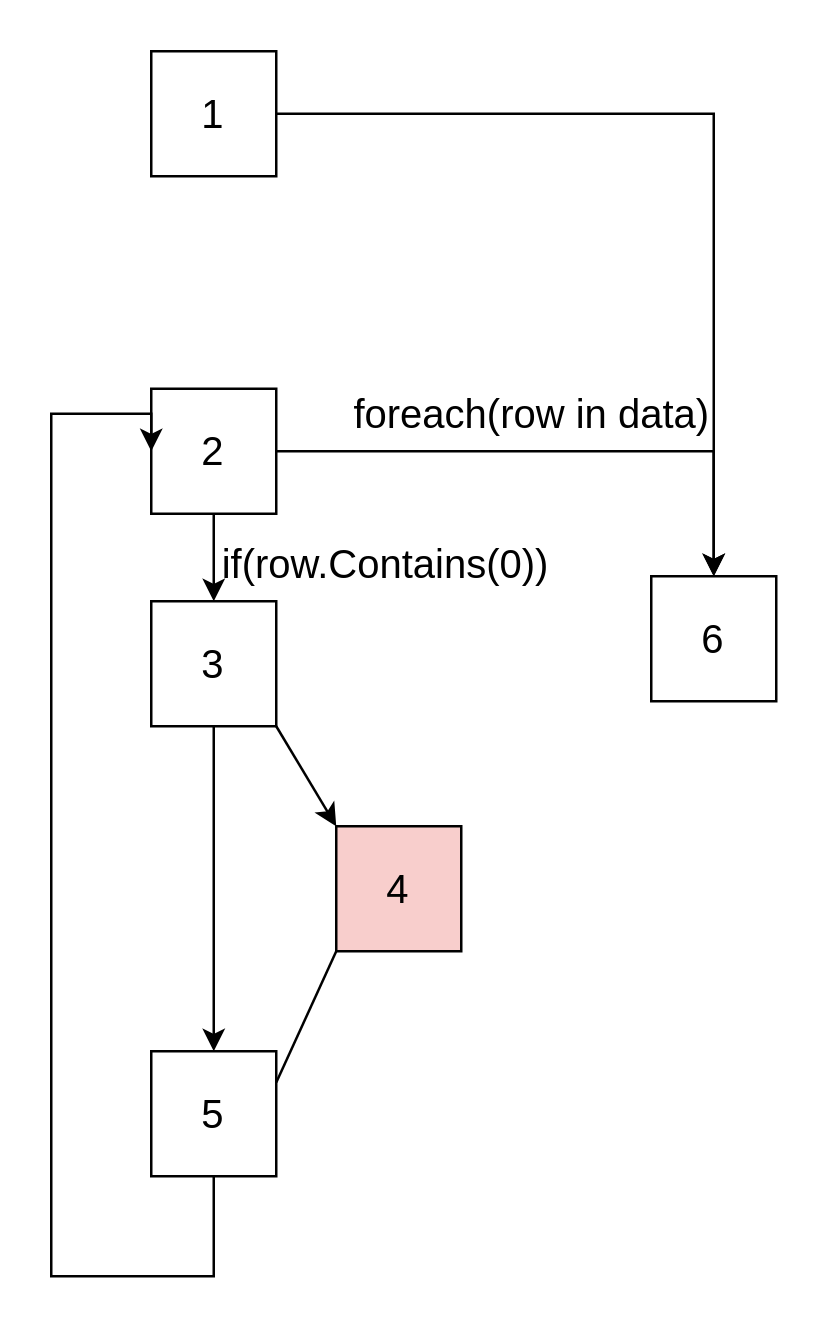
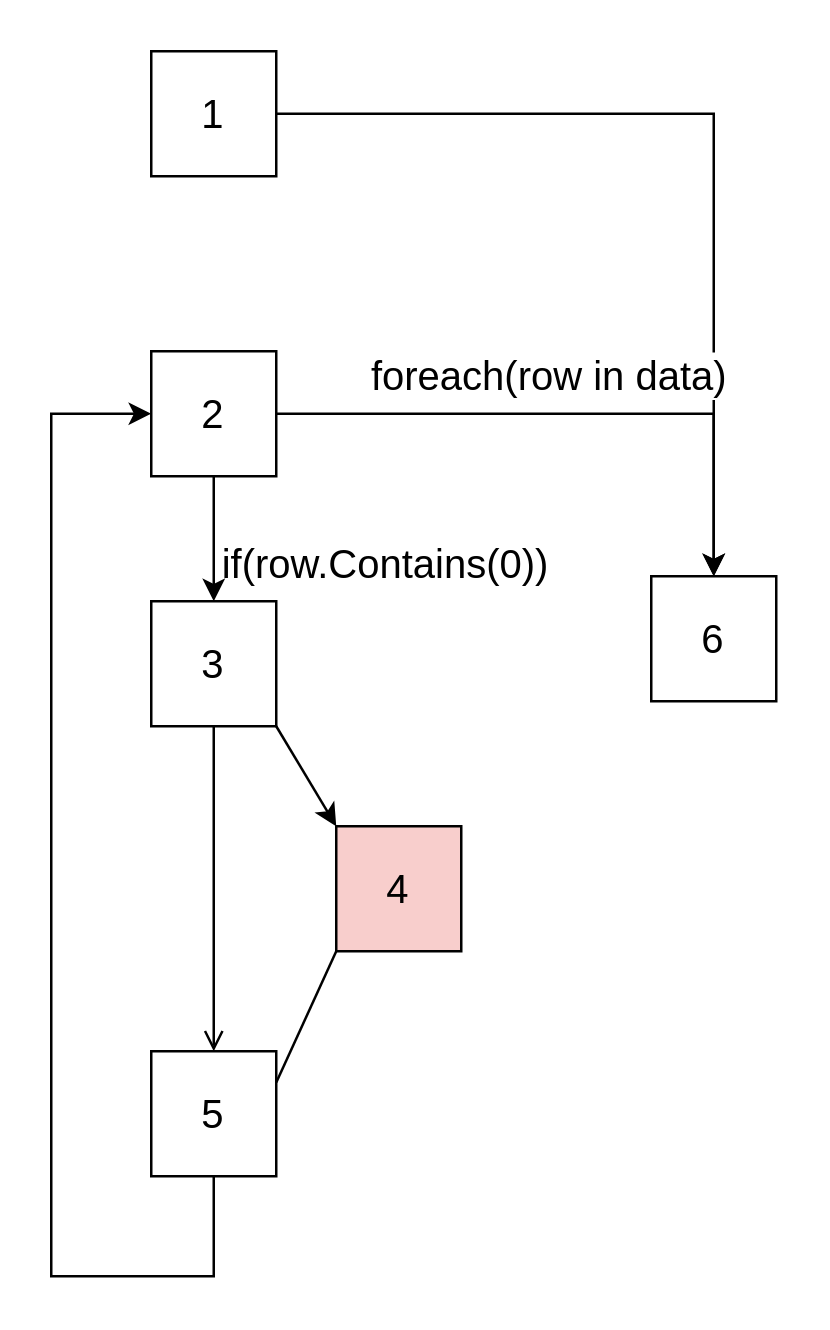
node "2": moved (214, 451) -> (214, 414)
edge "3" -> "5": arrowhead classic -> open
